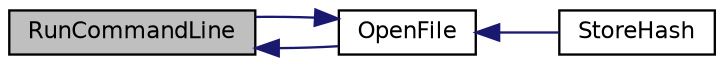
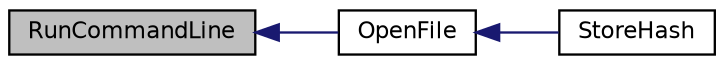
edge "RunCommandLine" -> "OpenFile": removed
